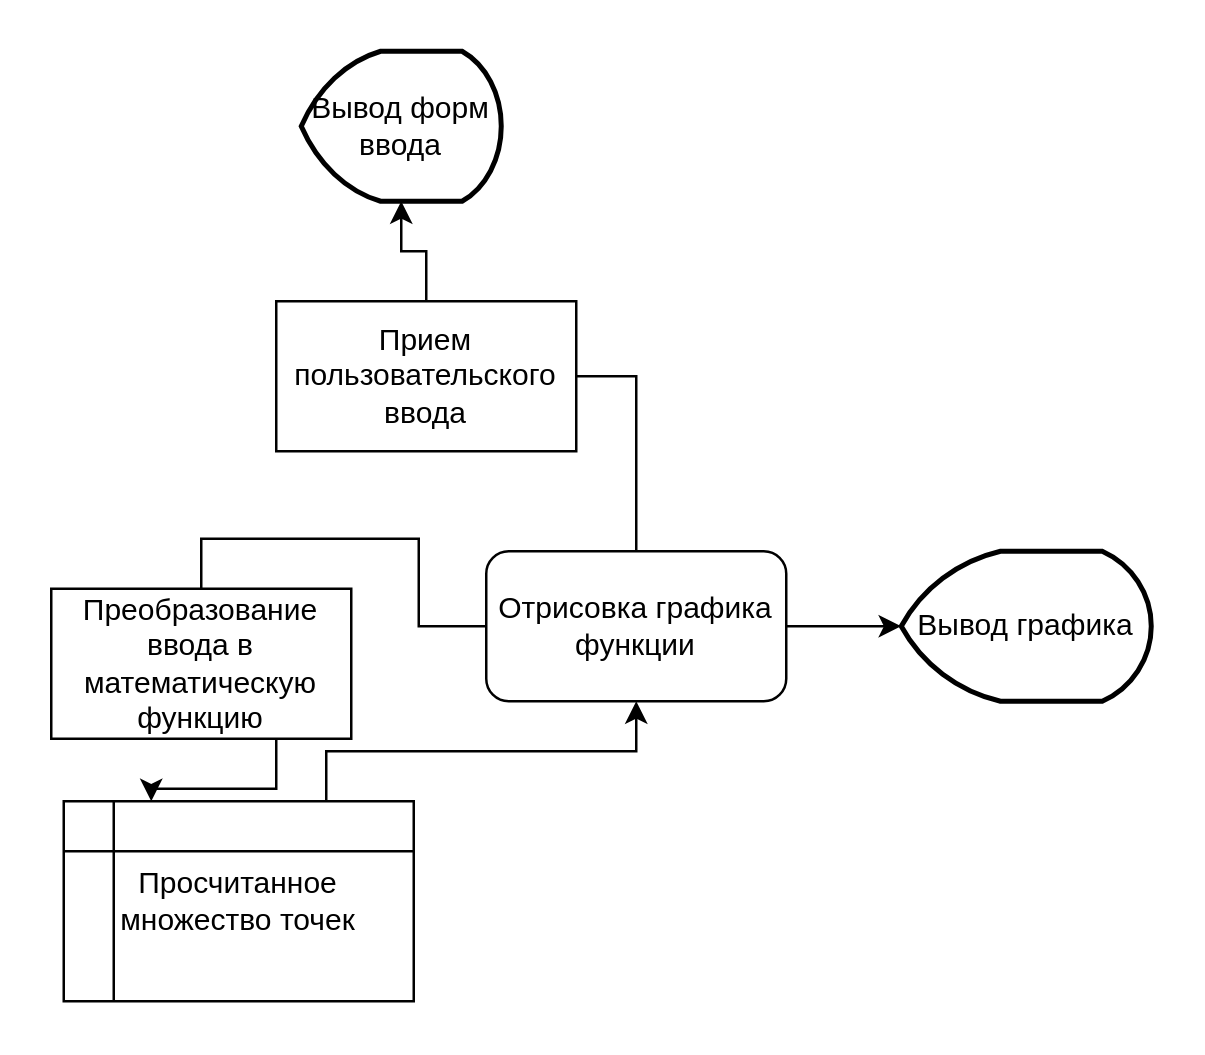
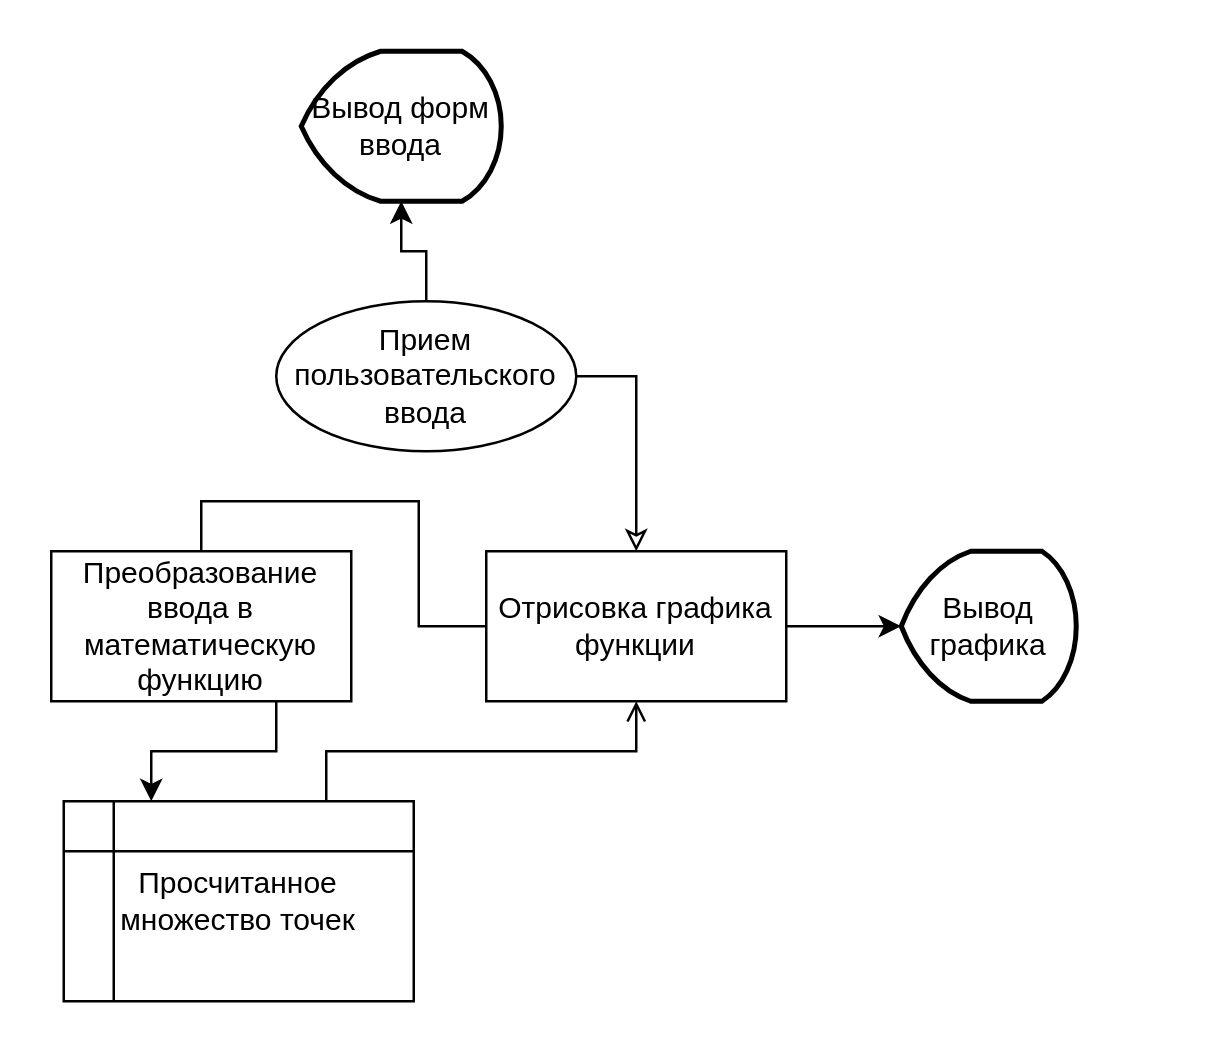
node "Прием пользовательского ввода": shape rectangle -> ellipse
edge "Прием пользовательского ввода" -- "Отрисовка графика функции": arrowhead none -> classic
node "Отрисовка графика функции": shape rounded rectangle -> rectangle
node "Вывод графика": size 250x150 -> 175x150
node "Преобразование ввода в математическую функцию": moved (201, 664) -> (201, 626)
edge "Просчитанное множество точек" -> "Отрисовка графика функции": arrowhead classic -> open
